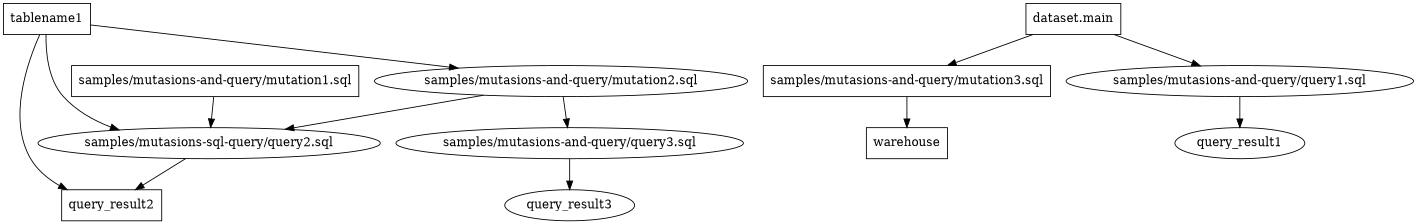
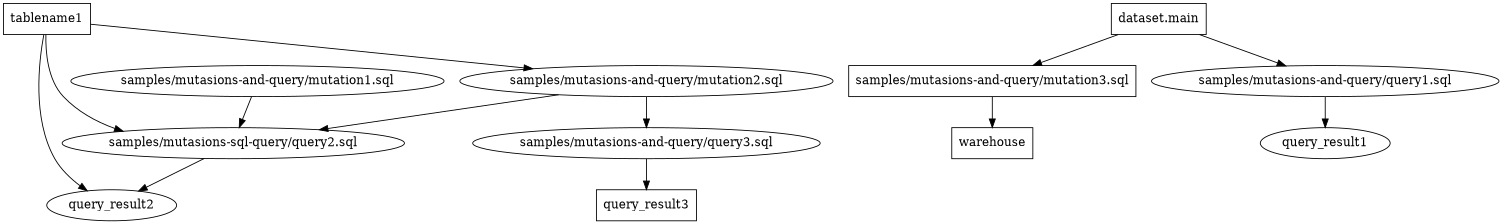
node "samples/mutasions-and-query/mutation1.sql": shape box -> ellipse
node "query_result2": shape box -> ellipse
node "query_result3": shape ellipse -> box
